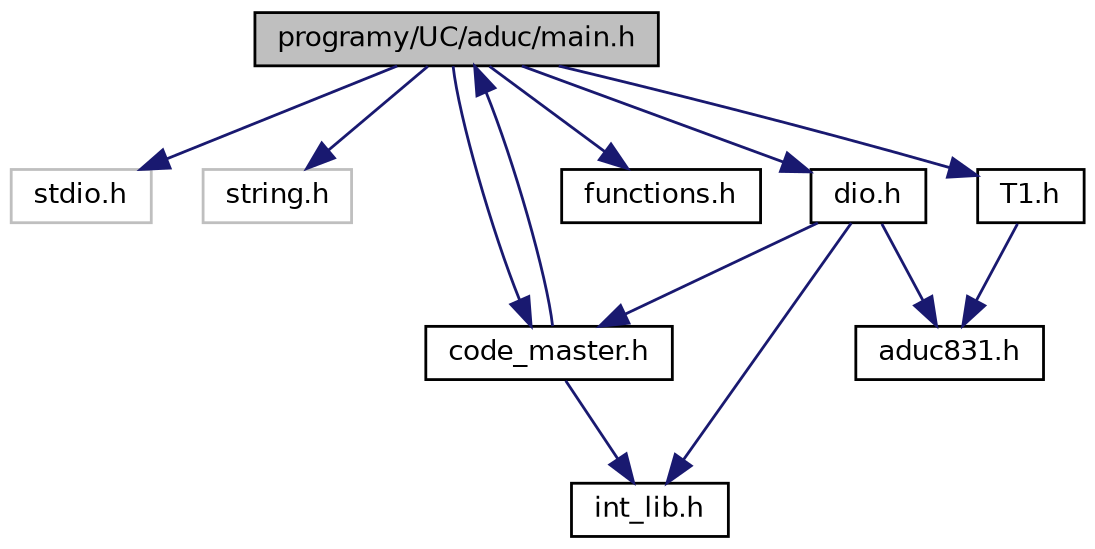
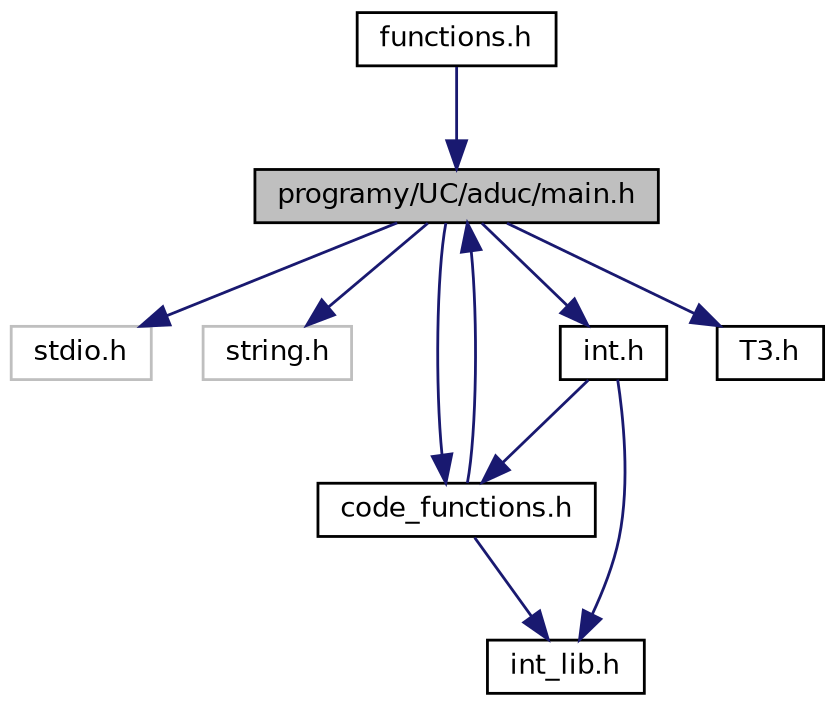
edge "programy/UC/aduc/main.h" -> "functions.h": reversed
node "dio.h": label "dio.h" -> "int.h"
node "T1.h": label "T1.h" -> "T3.h"
node "code_master.h": label "code_master.h" -> "code_functions.h"
node "aduc831.h": removed
